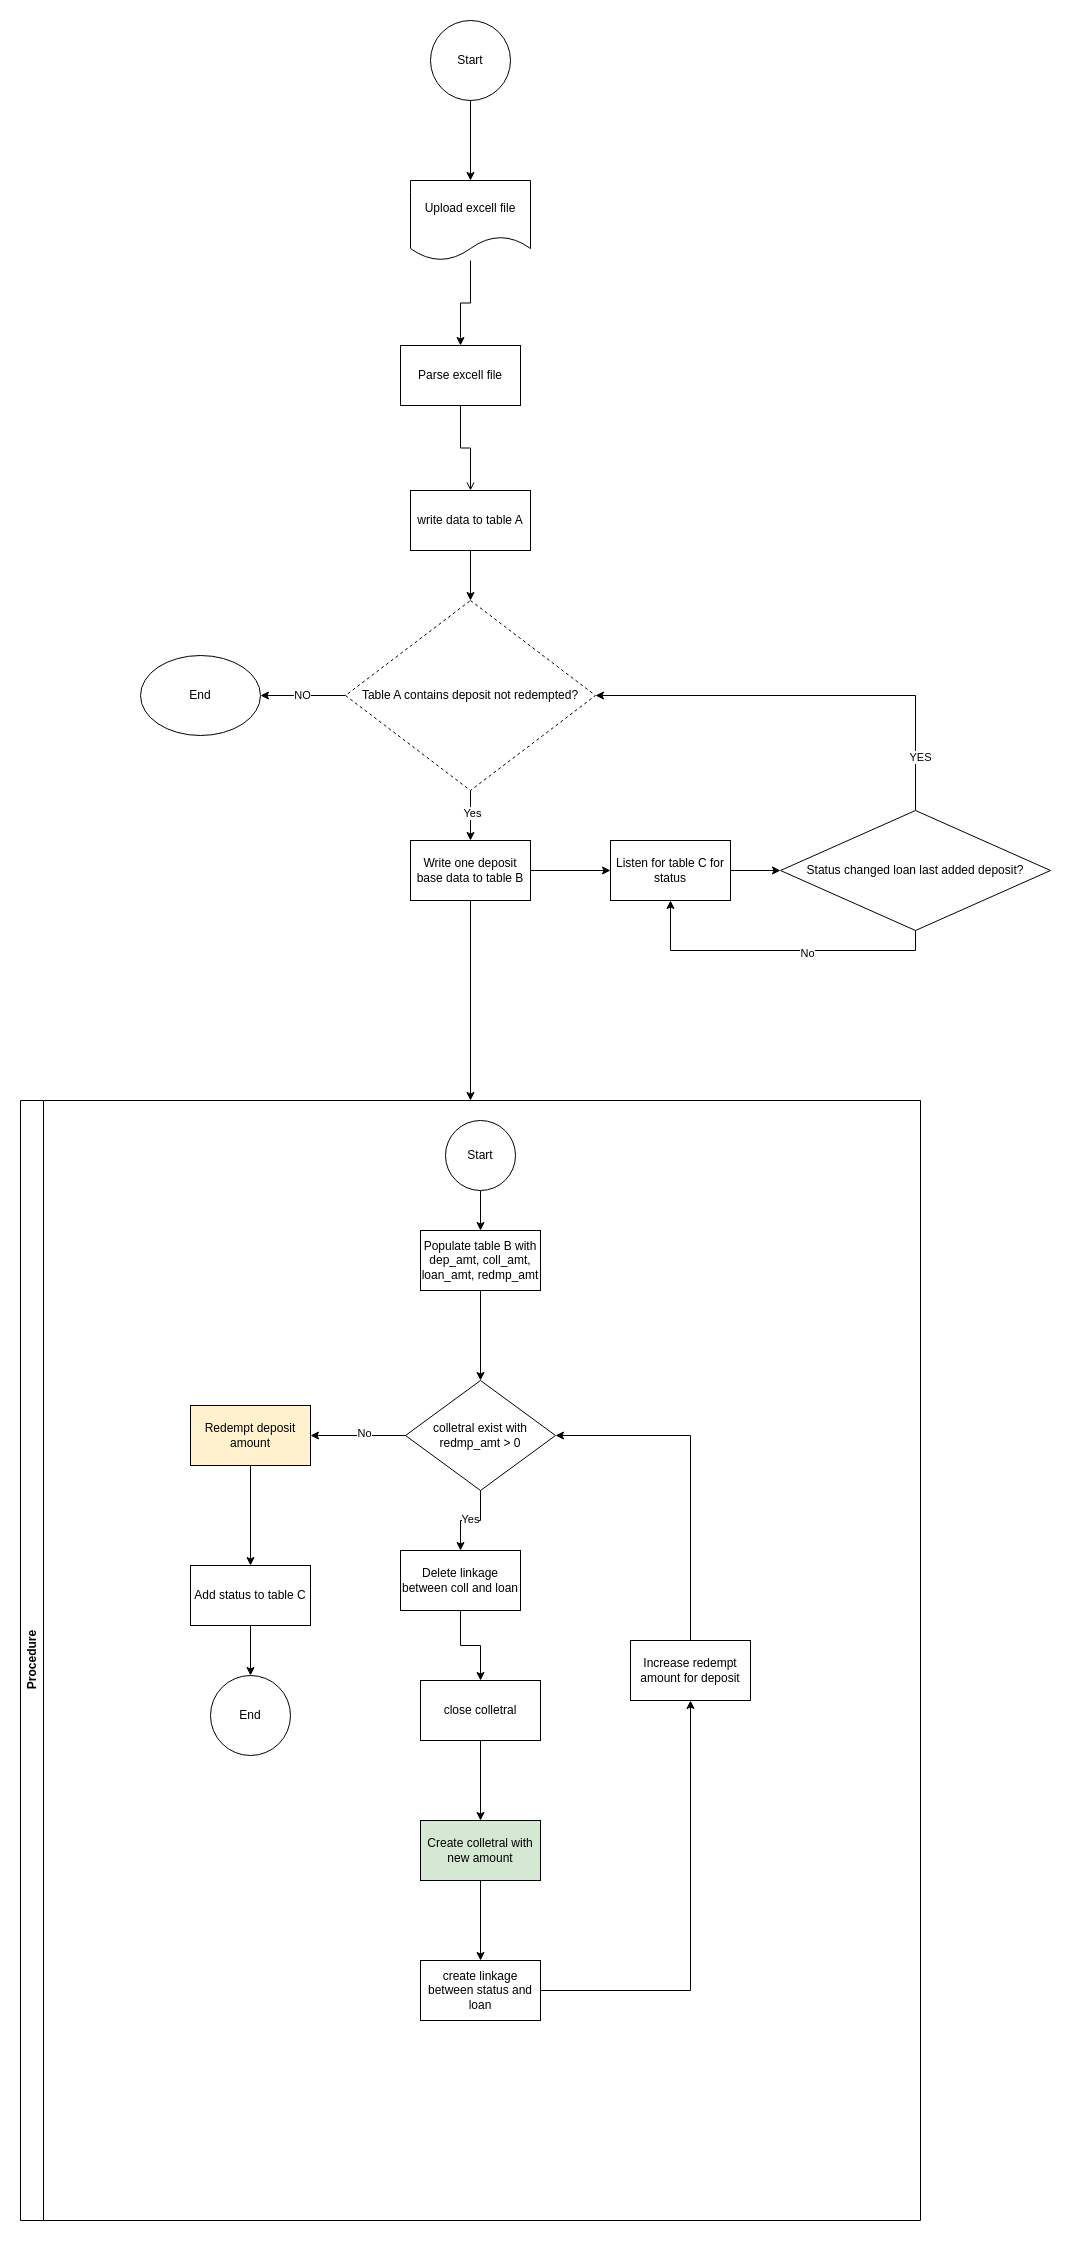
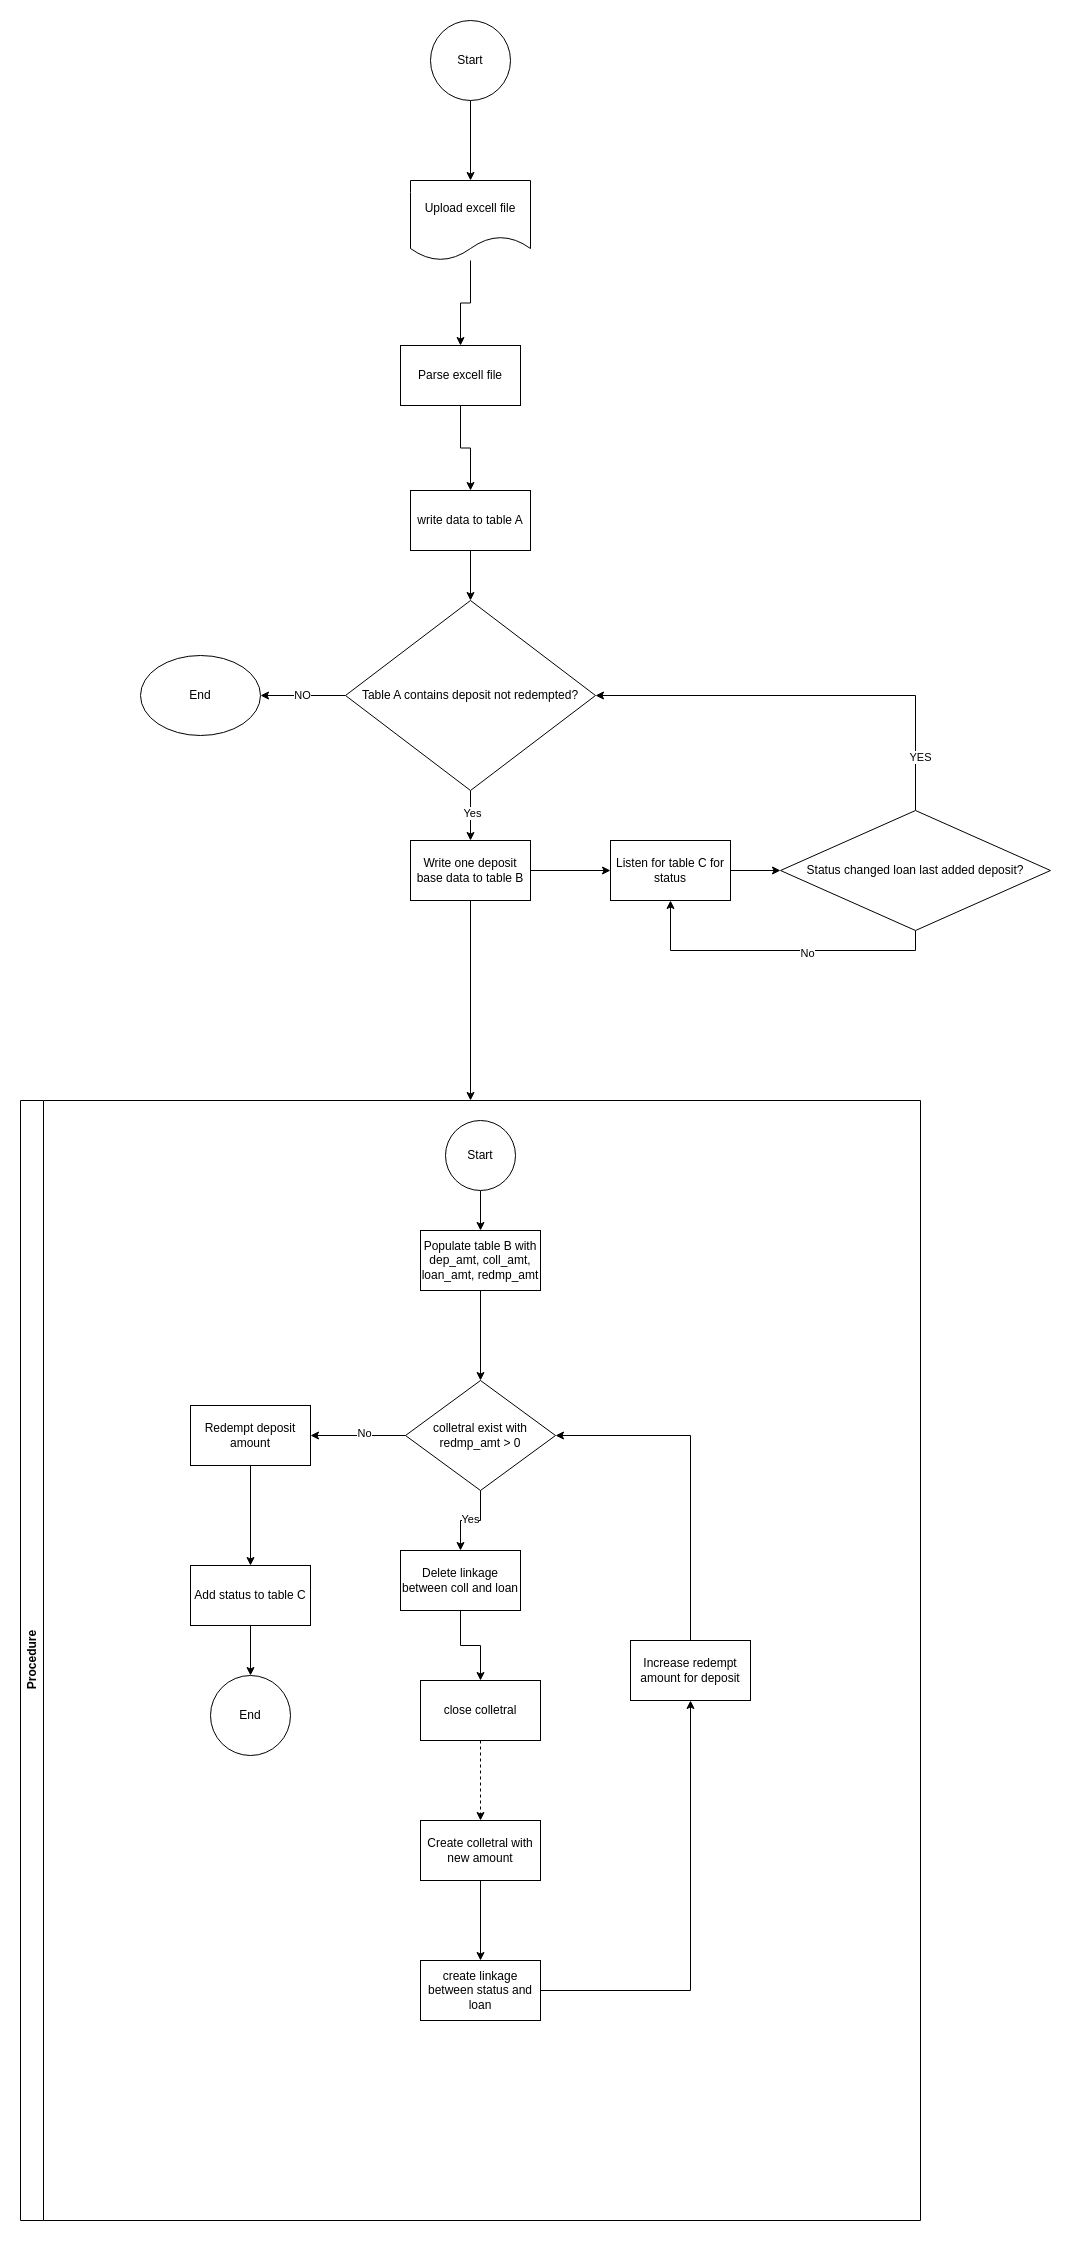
edge "Parse excell file" -> "write data to table A": arrowhead open -> classic
node "Table A contains deposit not redempted?": style dashed -> solid
node "Redempt deposit amount": fillcolor #fff2cc -> #ffffff
edge "close colletral" -> "Create colletral with new amount": style solid -> dashed
node "Create colletral with new amount": fillcolor #d5e8d4 -> #ffffff
